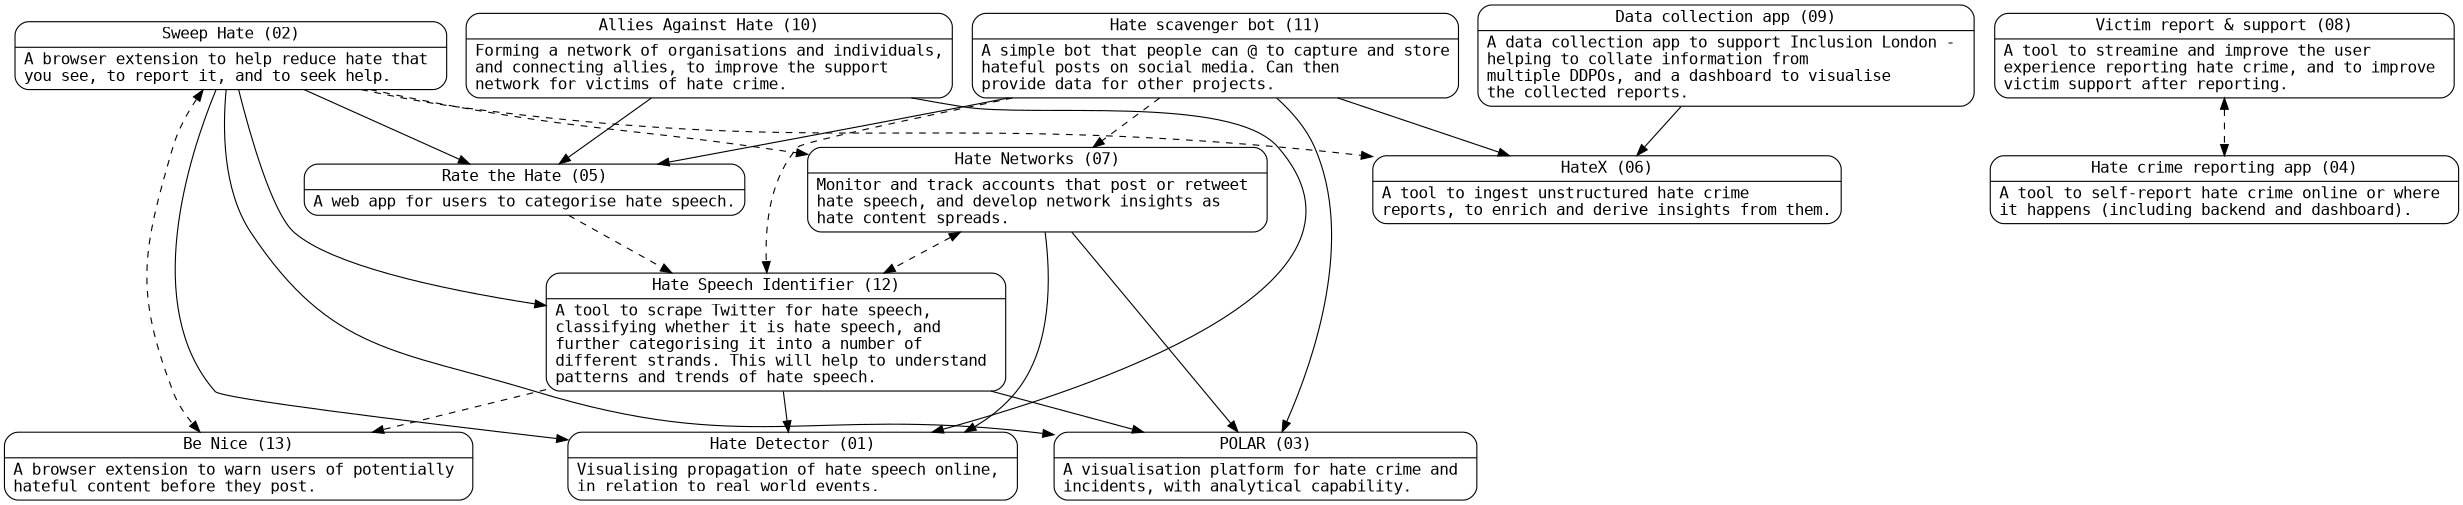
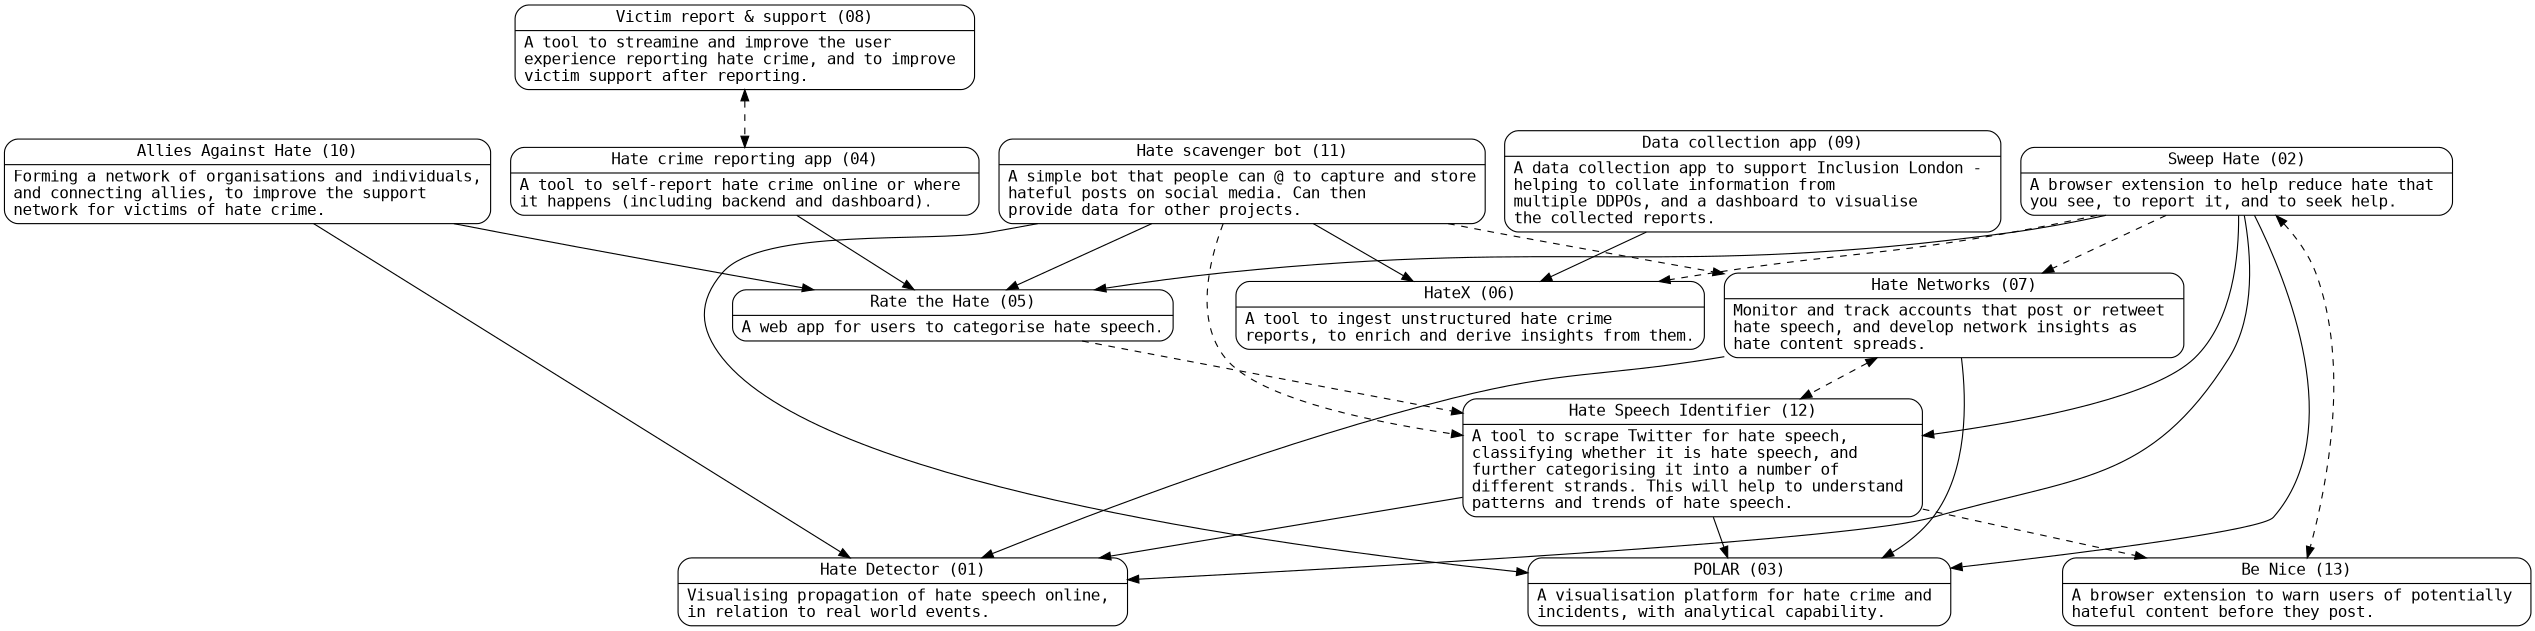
edge "Hate crime reporting app (04)" -> "Rate the Hate (05)": added
